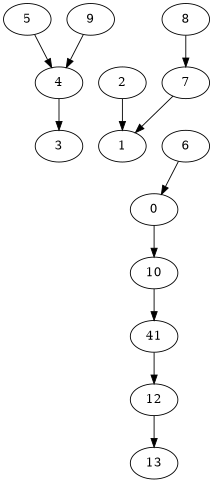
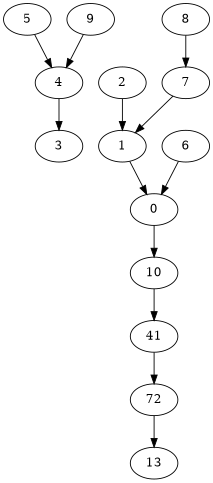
edge "1" -> "0": added
node "12": label "12" -> "72"
